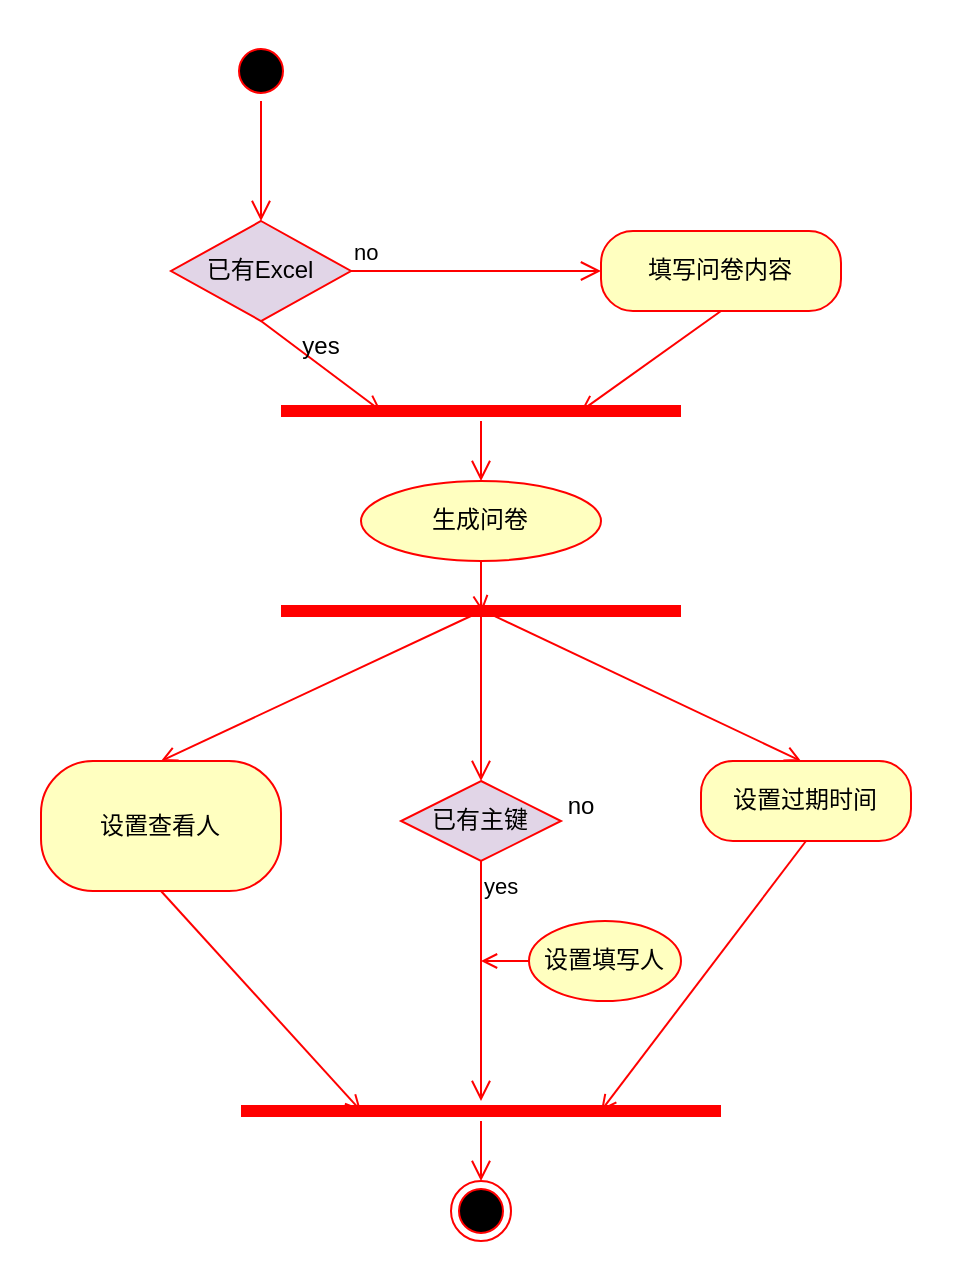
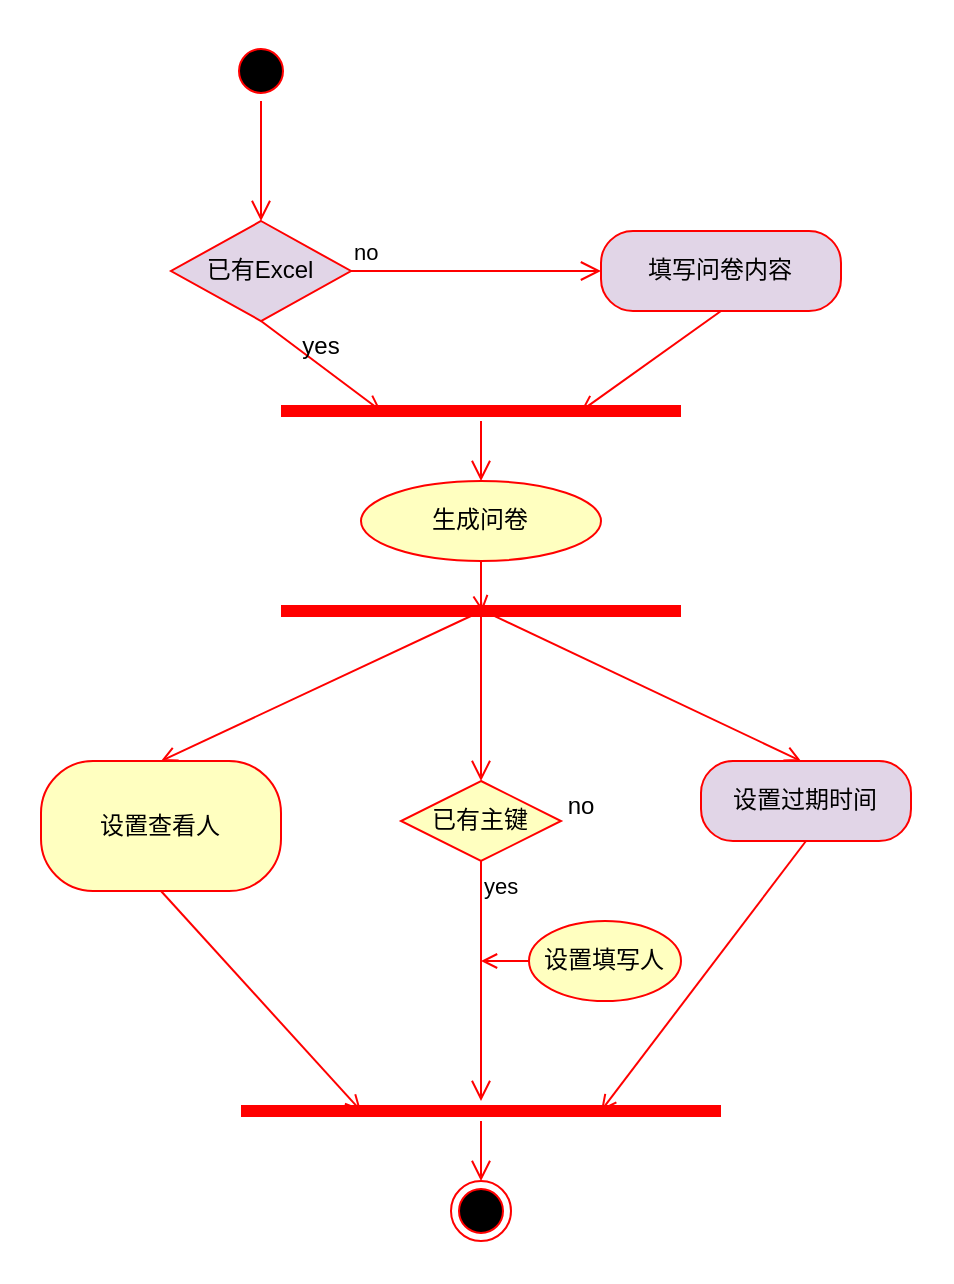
node "填写问卷内容": fillcolor #ffffc0 -> #e1d5e7
node "设置过期时间": fillcolor #ffffc0 -> #e1d5e7
node "已有主键": fillcolor #e1d5e7 -> #ffffc0
